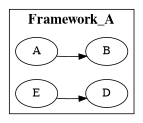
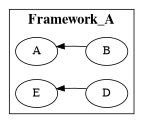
edge "A" -> "B": reversed
edge "E" -> "D": reversed
